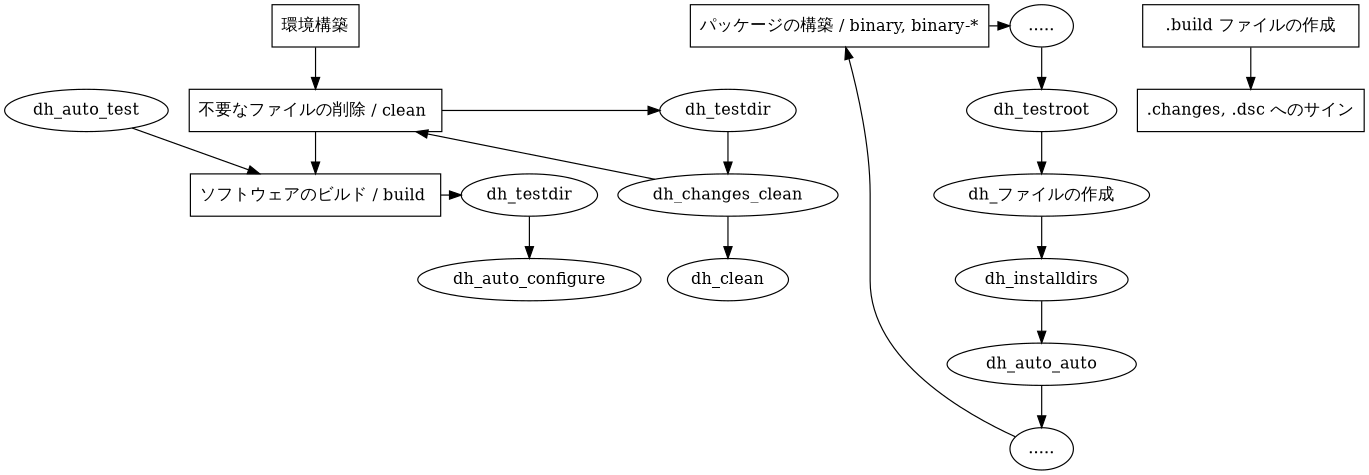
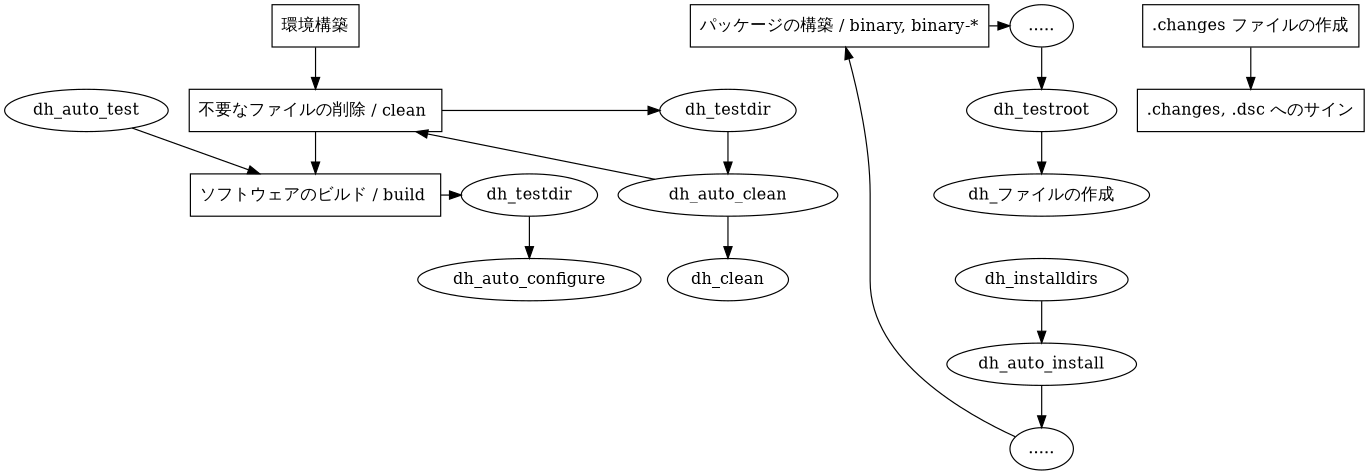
node ".build ファイルの作成": label ".build ファイルの作成" -> ".changes ファイルの作成"
node "dh_changes_clean": label "dh_changes_clean" -> "dh_auto_clean"
edge "dh_ファイルの作成" -> "dh_installdirs": removed
node "dh_auto_auto": label "dh_auto_auto" -> "dh_auto_install"
